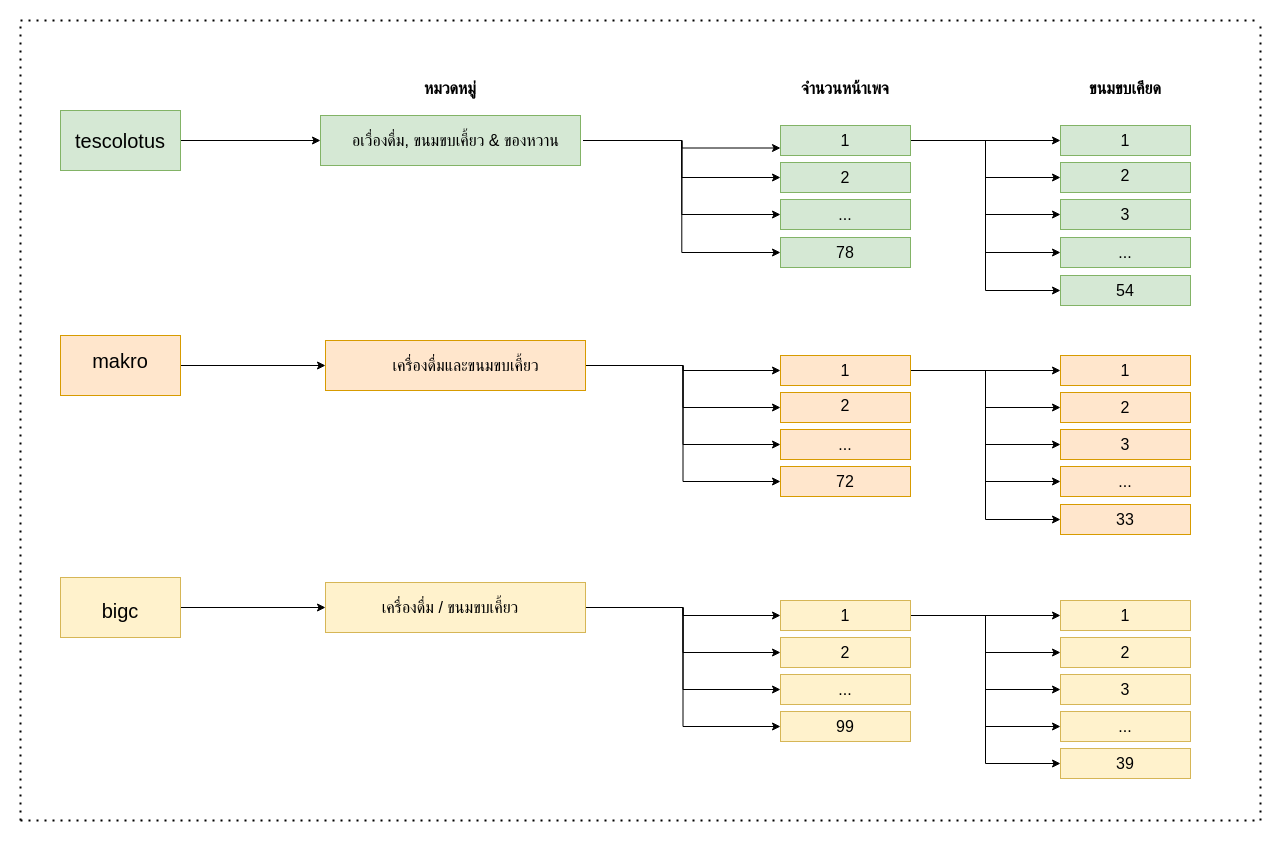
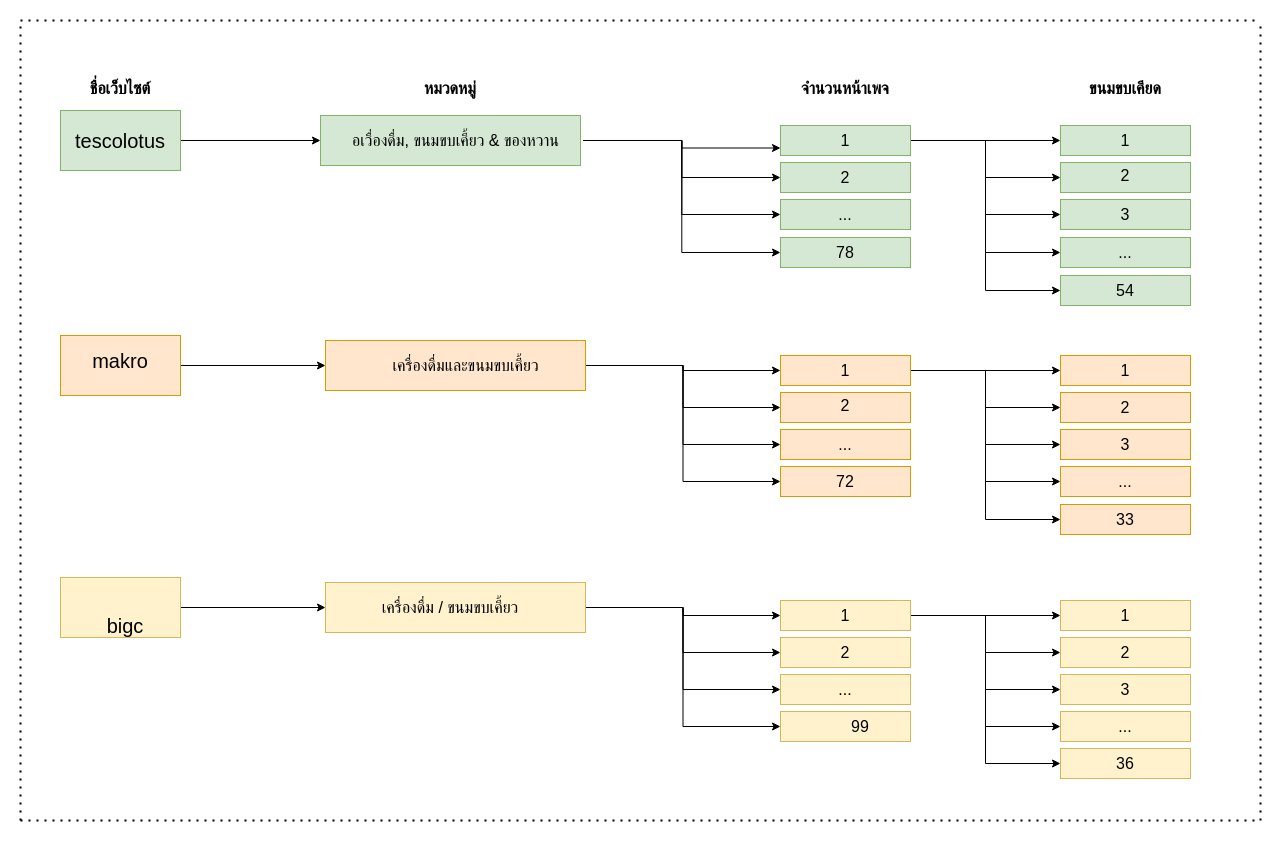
node "ชื่อเว็บไซต์": added
node "bigc": moved (121, 611) -> (126, 626)
node "99": moved (846, 727) -> (861, 727)
node "39": label "39" -> "36"
